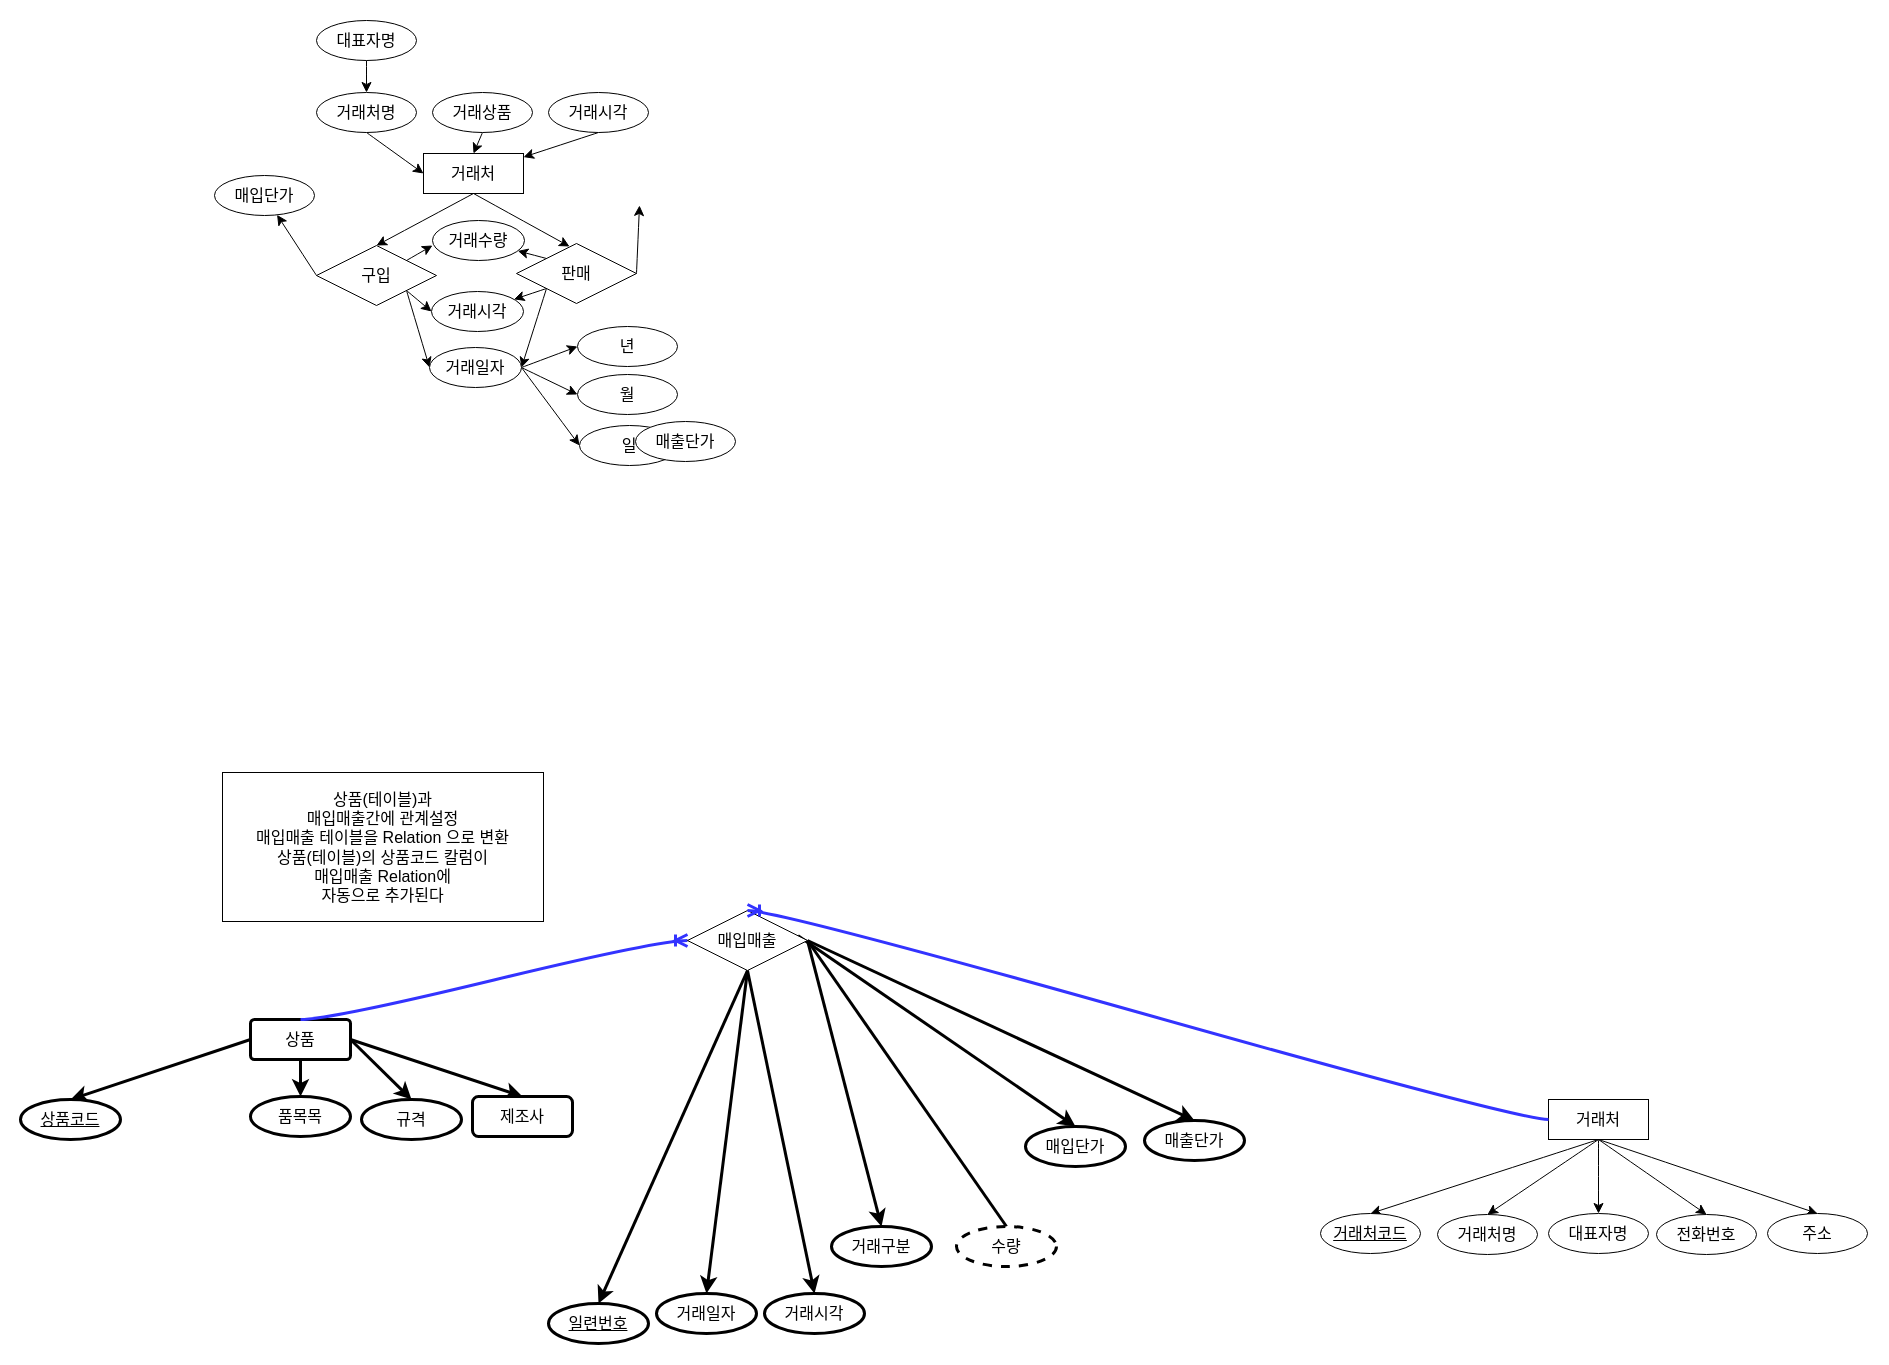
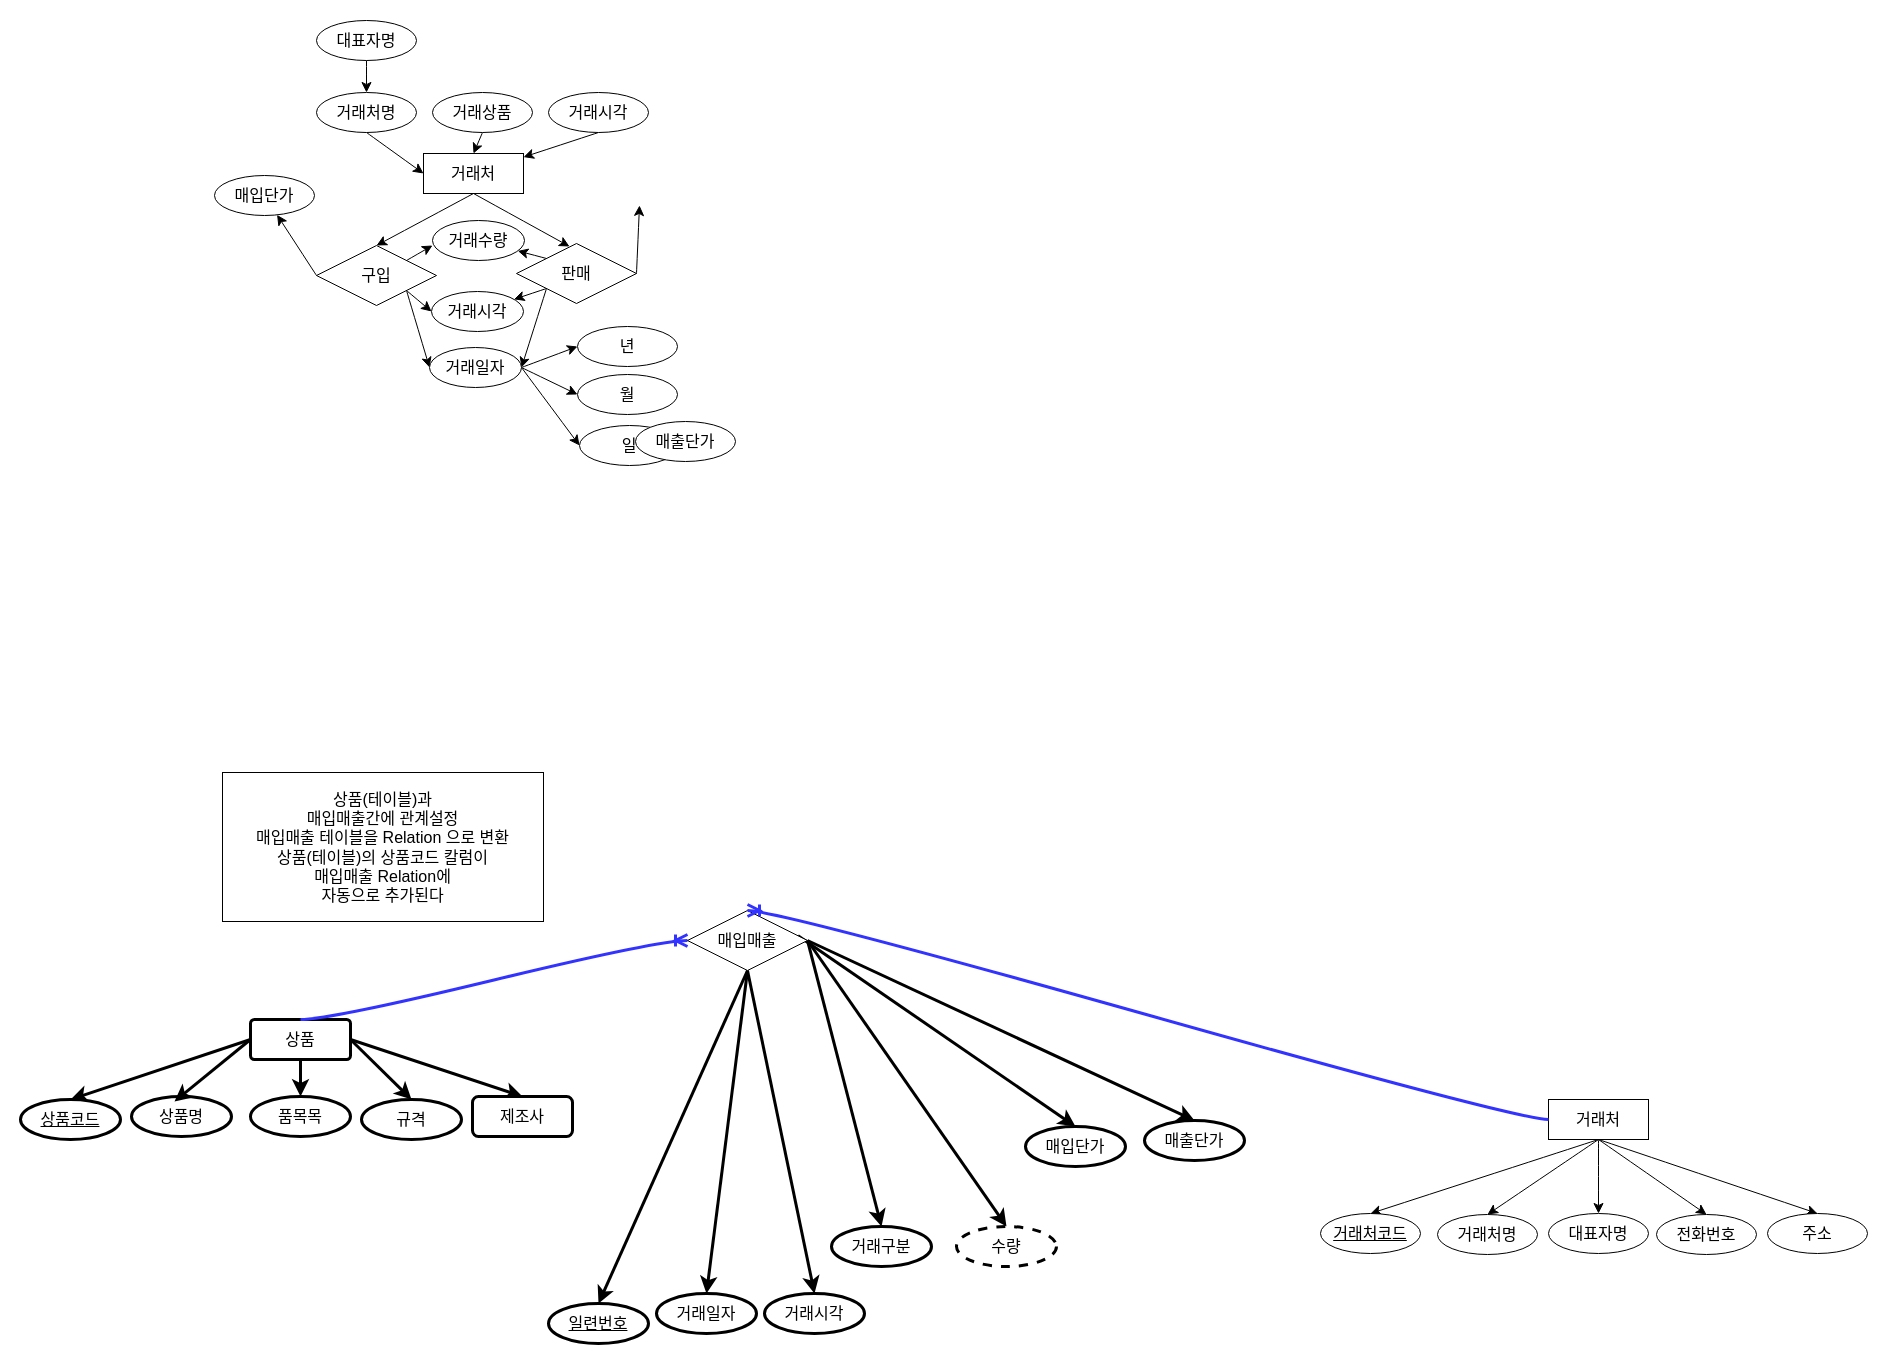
edge "상품" -> "상품명": added
node "상품명": added
edge "매입매출" -- "수량": arrowhead none -> classic
